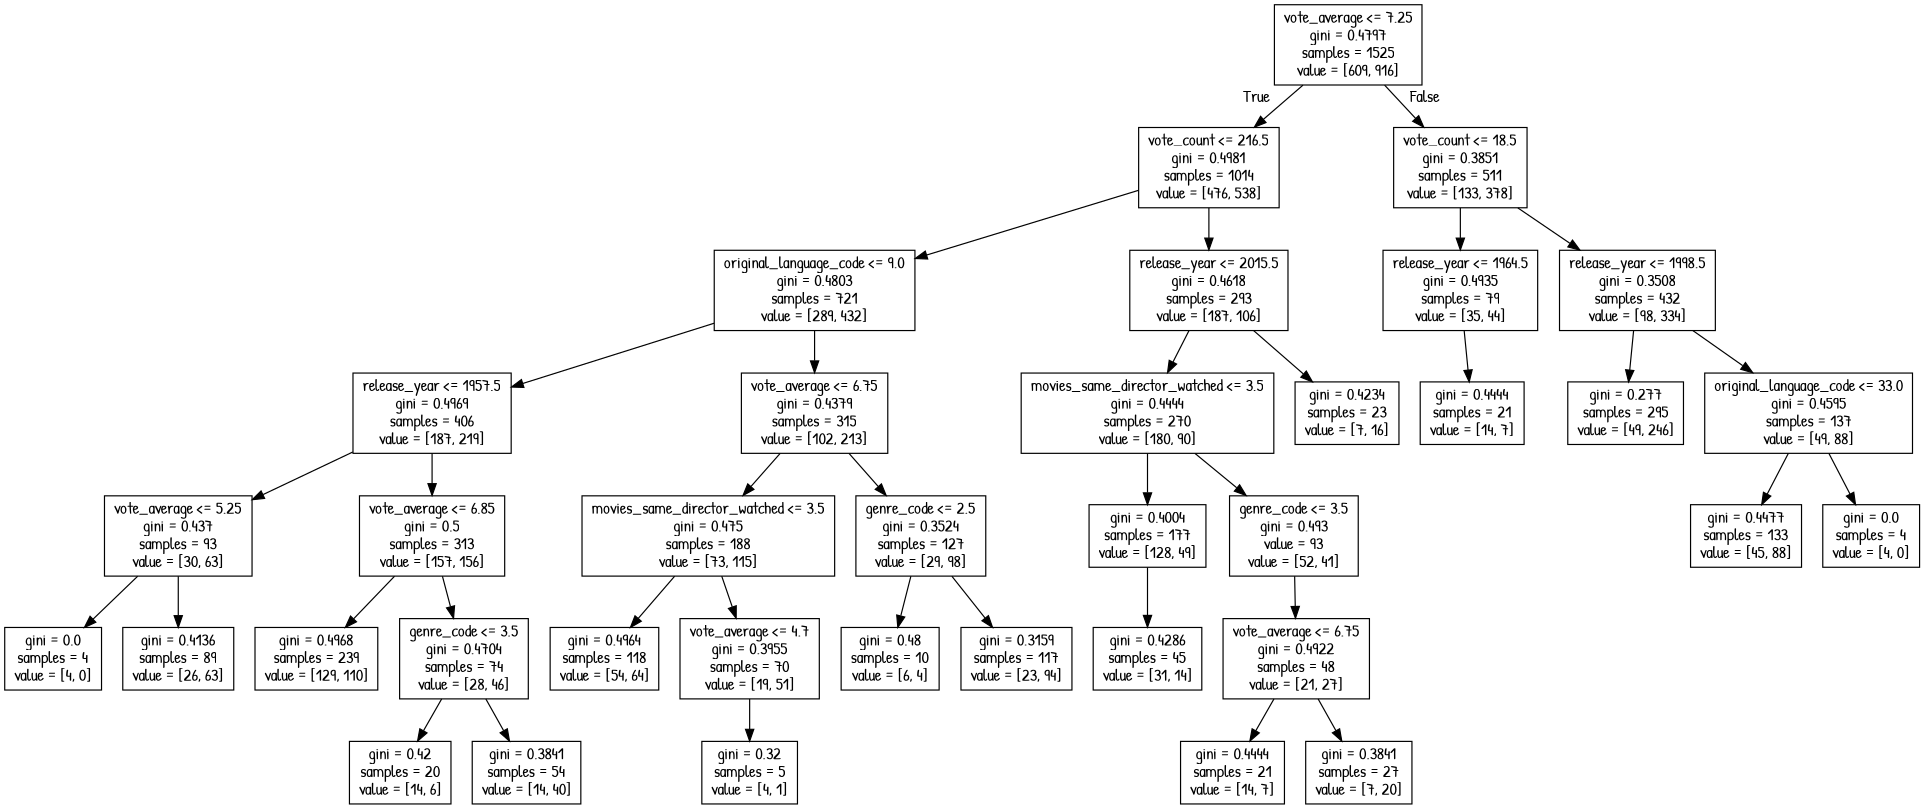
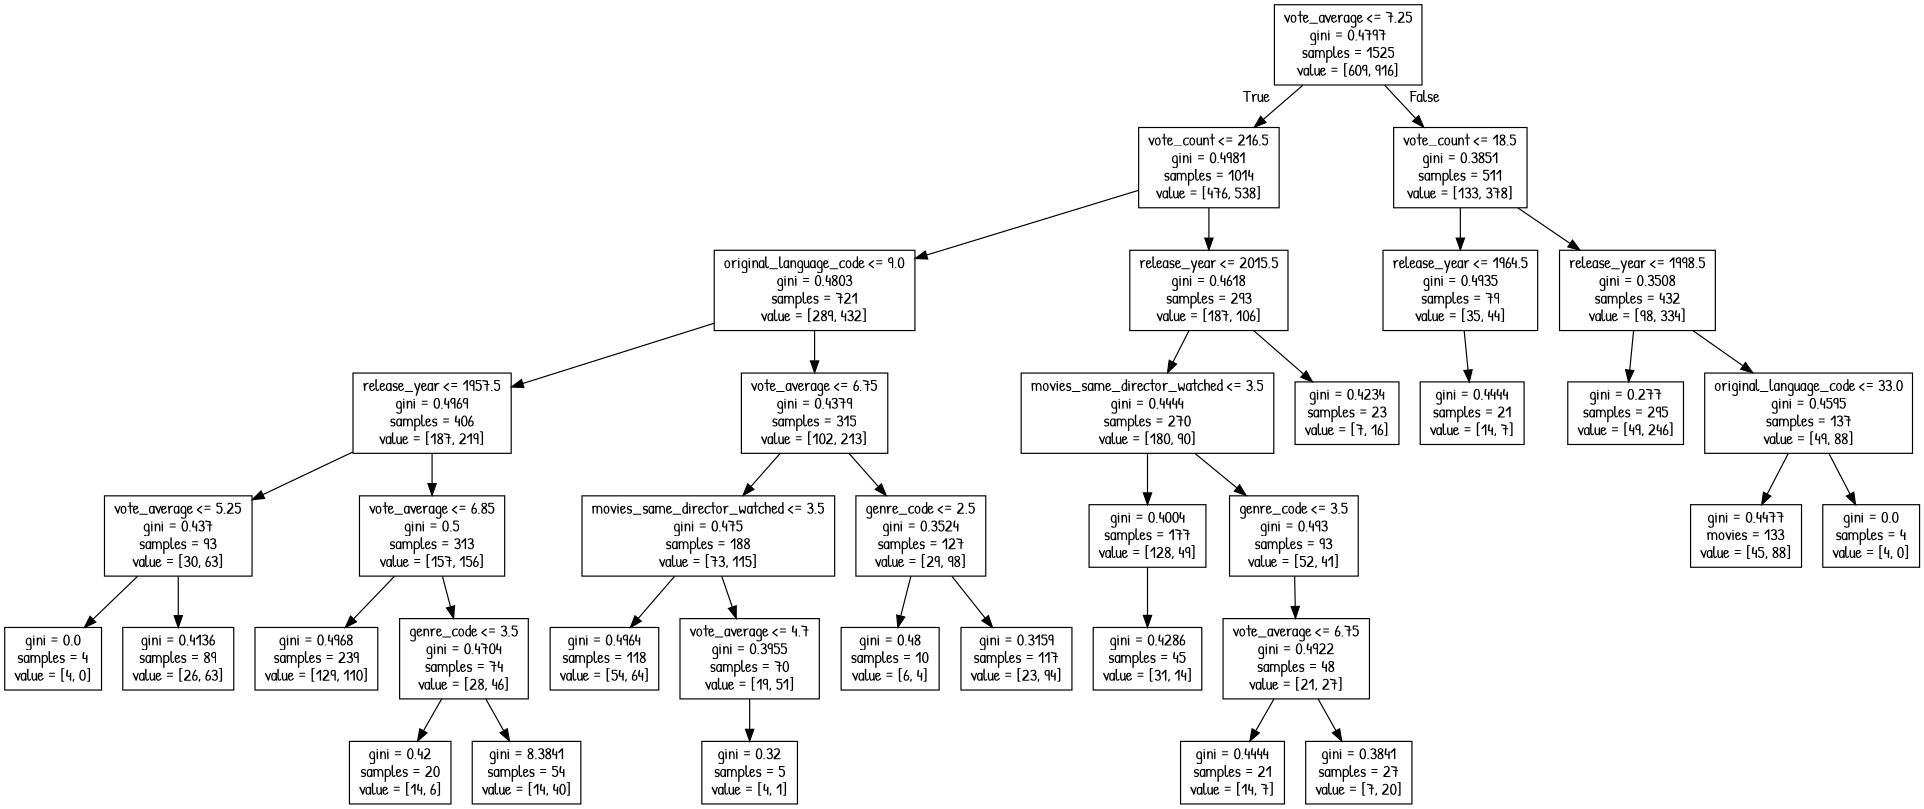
node "genre_code <= 3.5 gini = 0.493 value = 93 value = [52, 41]": label "genre_code <= 3.5 gini = 0.493 value = 93 value = [52, 41]" -> "genre_code <= 3.5 gini = 0.493 samples = 93 value = [52, 41]"
node "gini = 0.4477 samples = 133 value = [45, 88]": label "gini = 0.4477 samples = 133 value = [45, 88]" -> "gini = 0.4477 movies = 133 value = [45, 88]"
node "gini = 0.3841 samples = 54 value = [14, 40]": label "gini = 0.3841 samples = 54 value = [14, 40]" -> "gini = 8.3841 samples = 54 value = [14, 40]"
